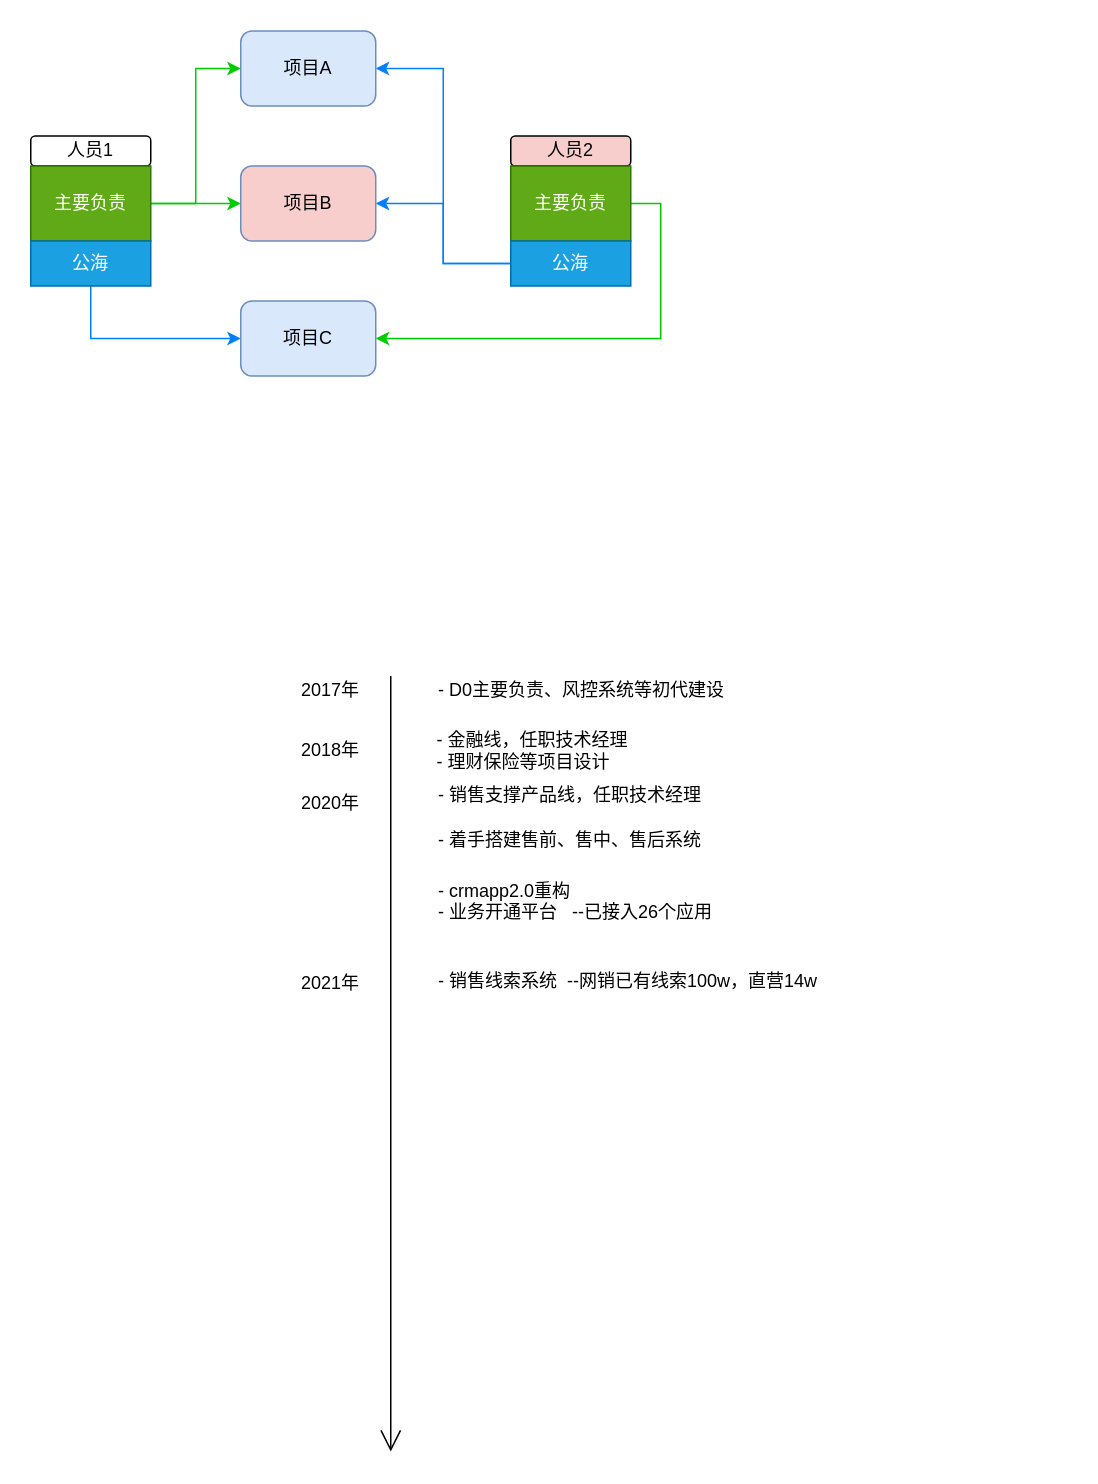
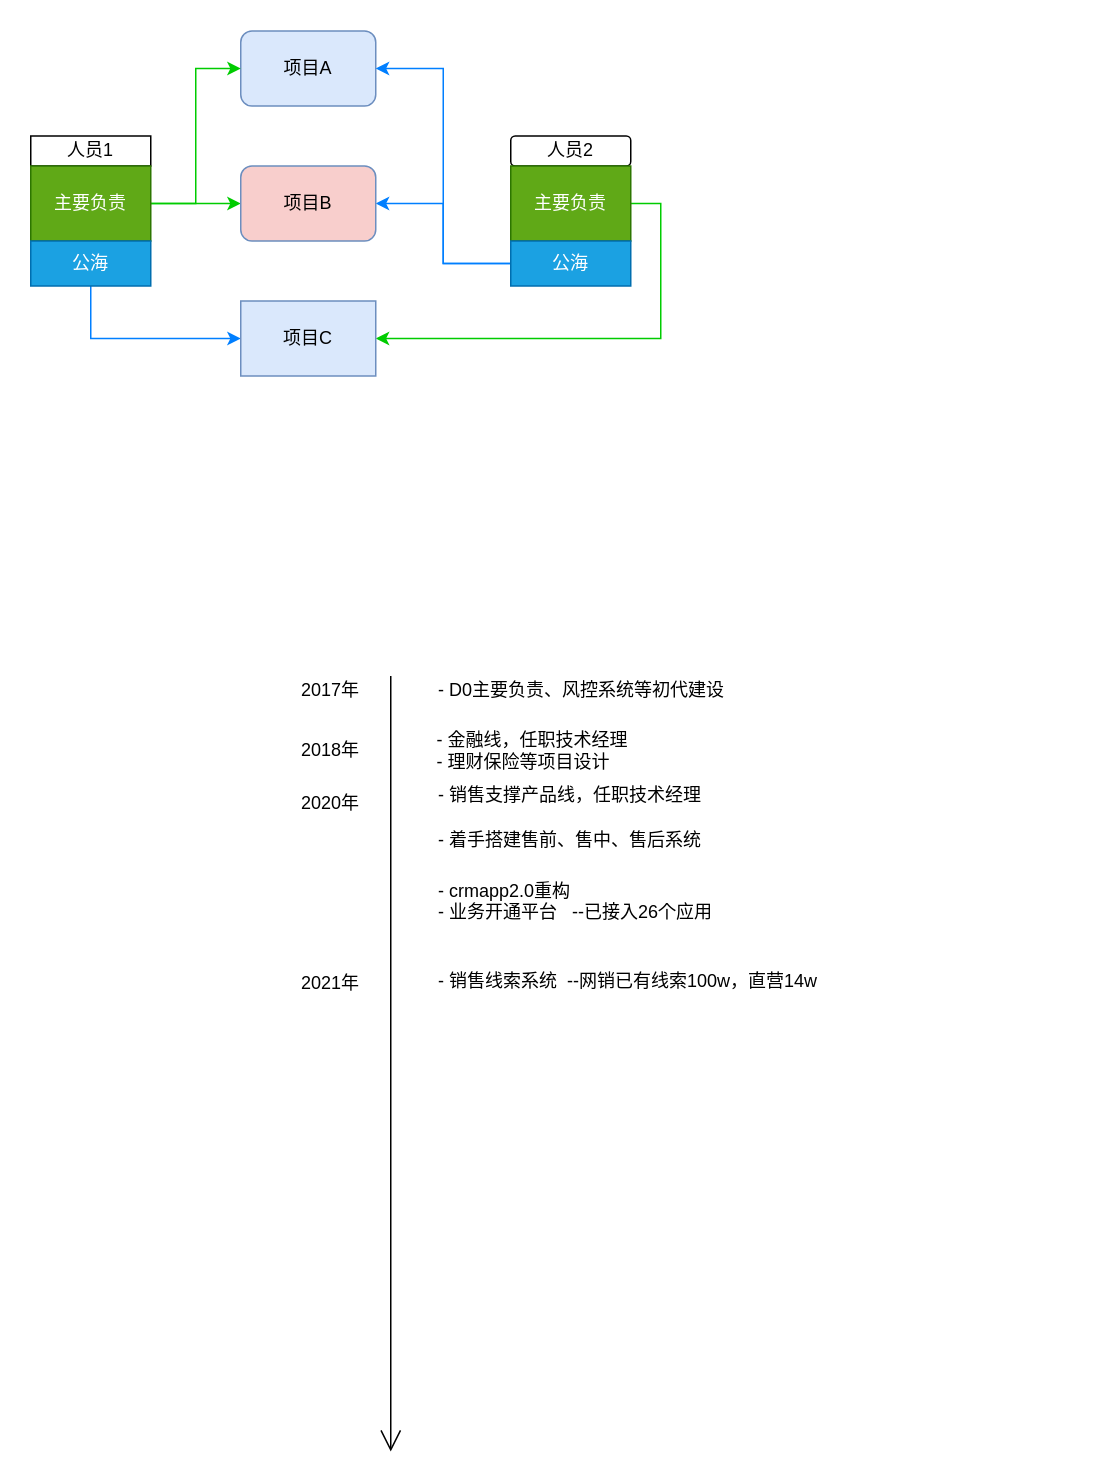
node "人员1": shape rounded rectangle -> rectangle
node "人员2": fillcolor #f8cecc -> #ffffff
node "项目C": shape rounded rectangle -> rectangle
